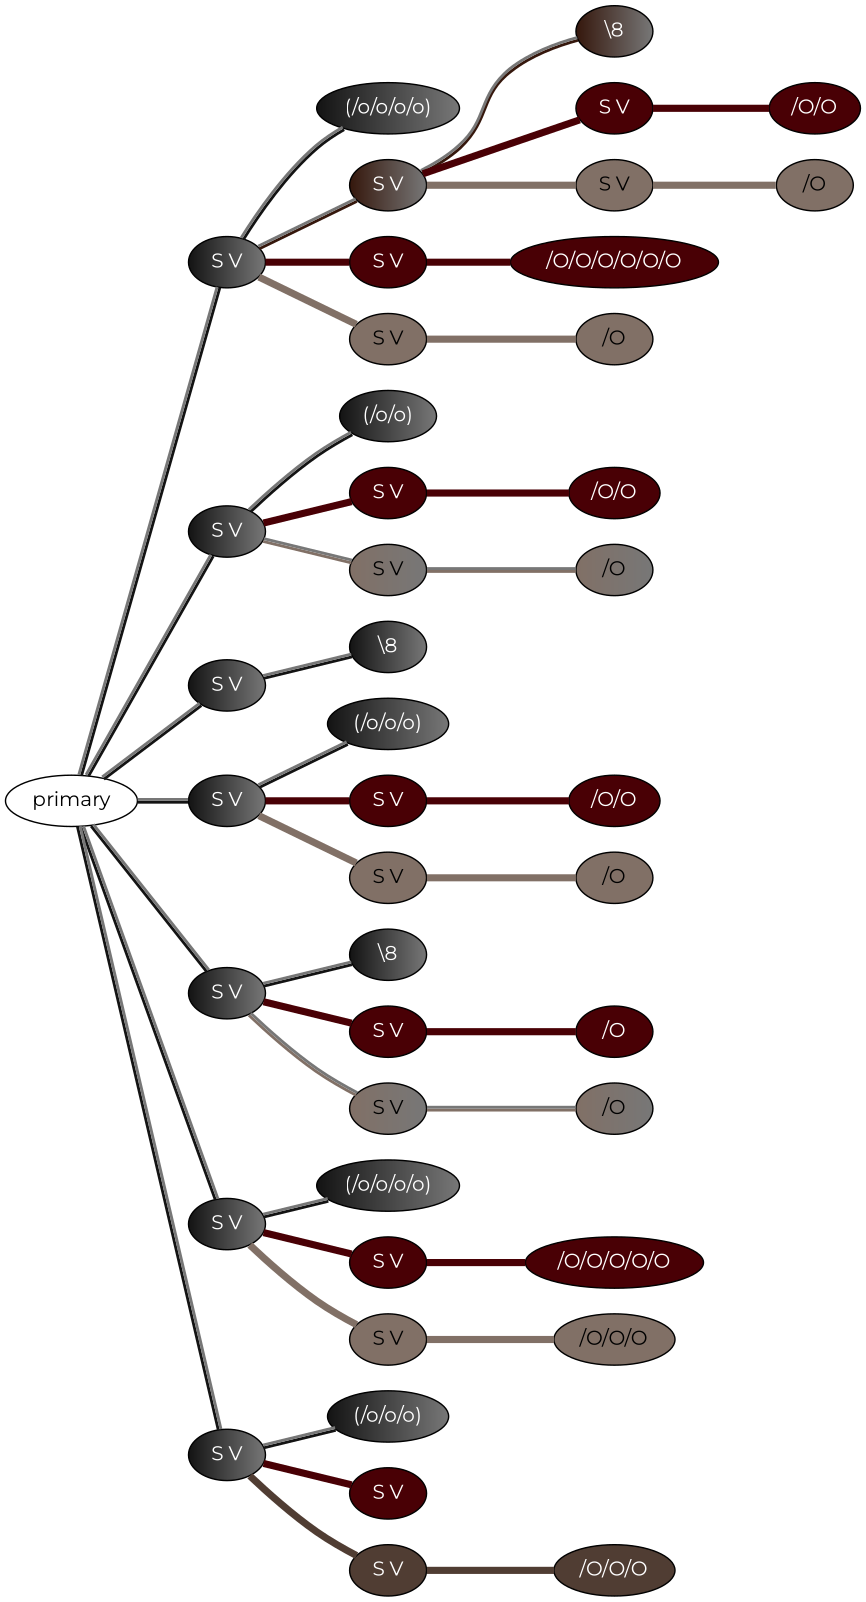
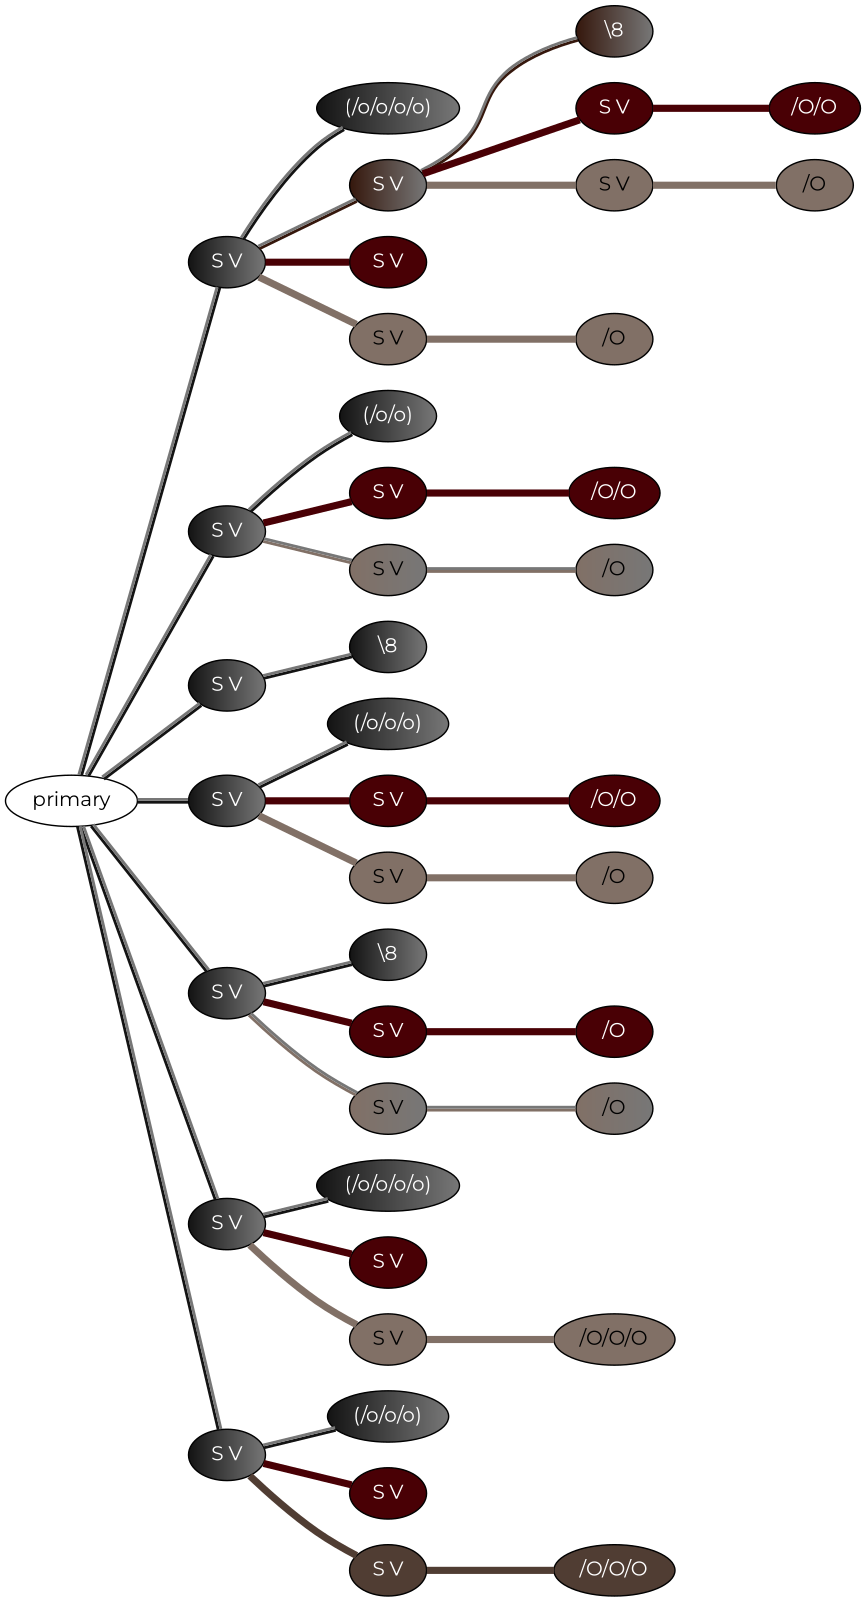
node "/O/O/O/O/O/O": removed
node "/O/O/O/O/O": removed
